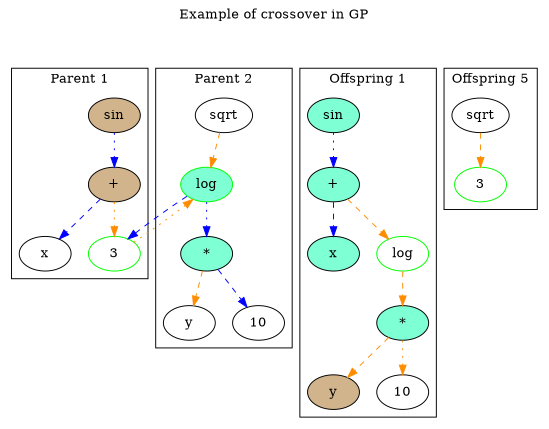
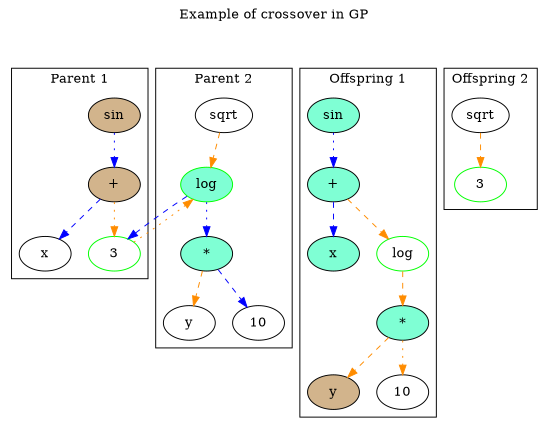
cluster "Offspring 5": label "Offspring 5" -> "Offspring 2"
